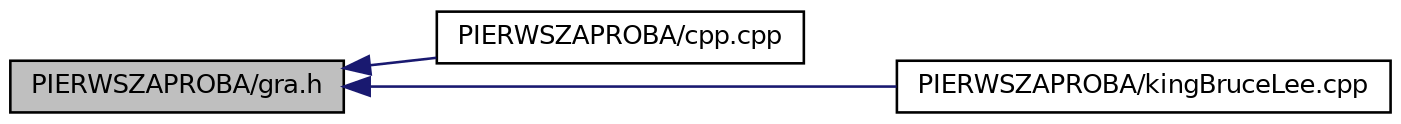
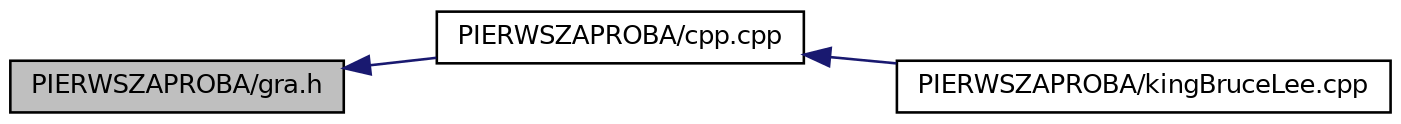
edge "PIERWSZAPROBA/kingBruceLee.cpp" -> "PIERWSZAPROBA/gra.h": now "PIERWSZAPROBA/kingBruceLee.cpp" -> "PIERWSZAPROBA/cpp.cpp"
